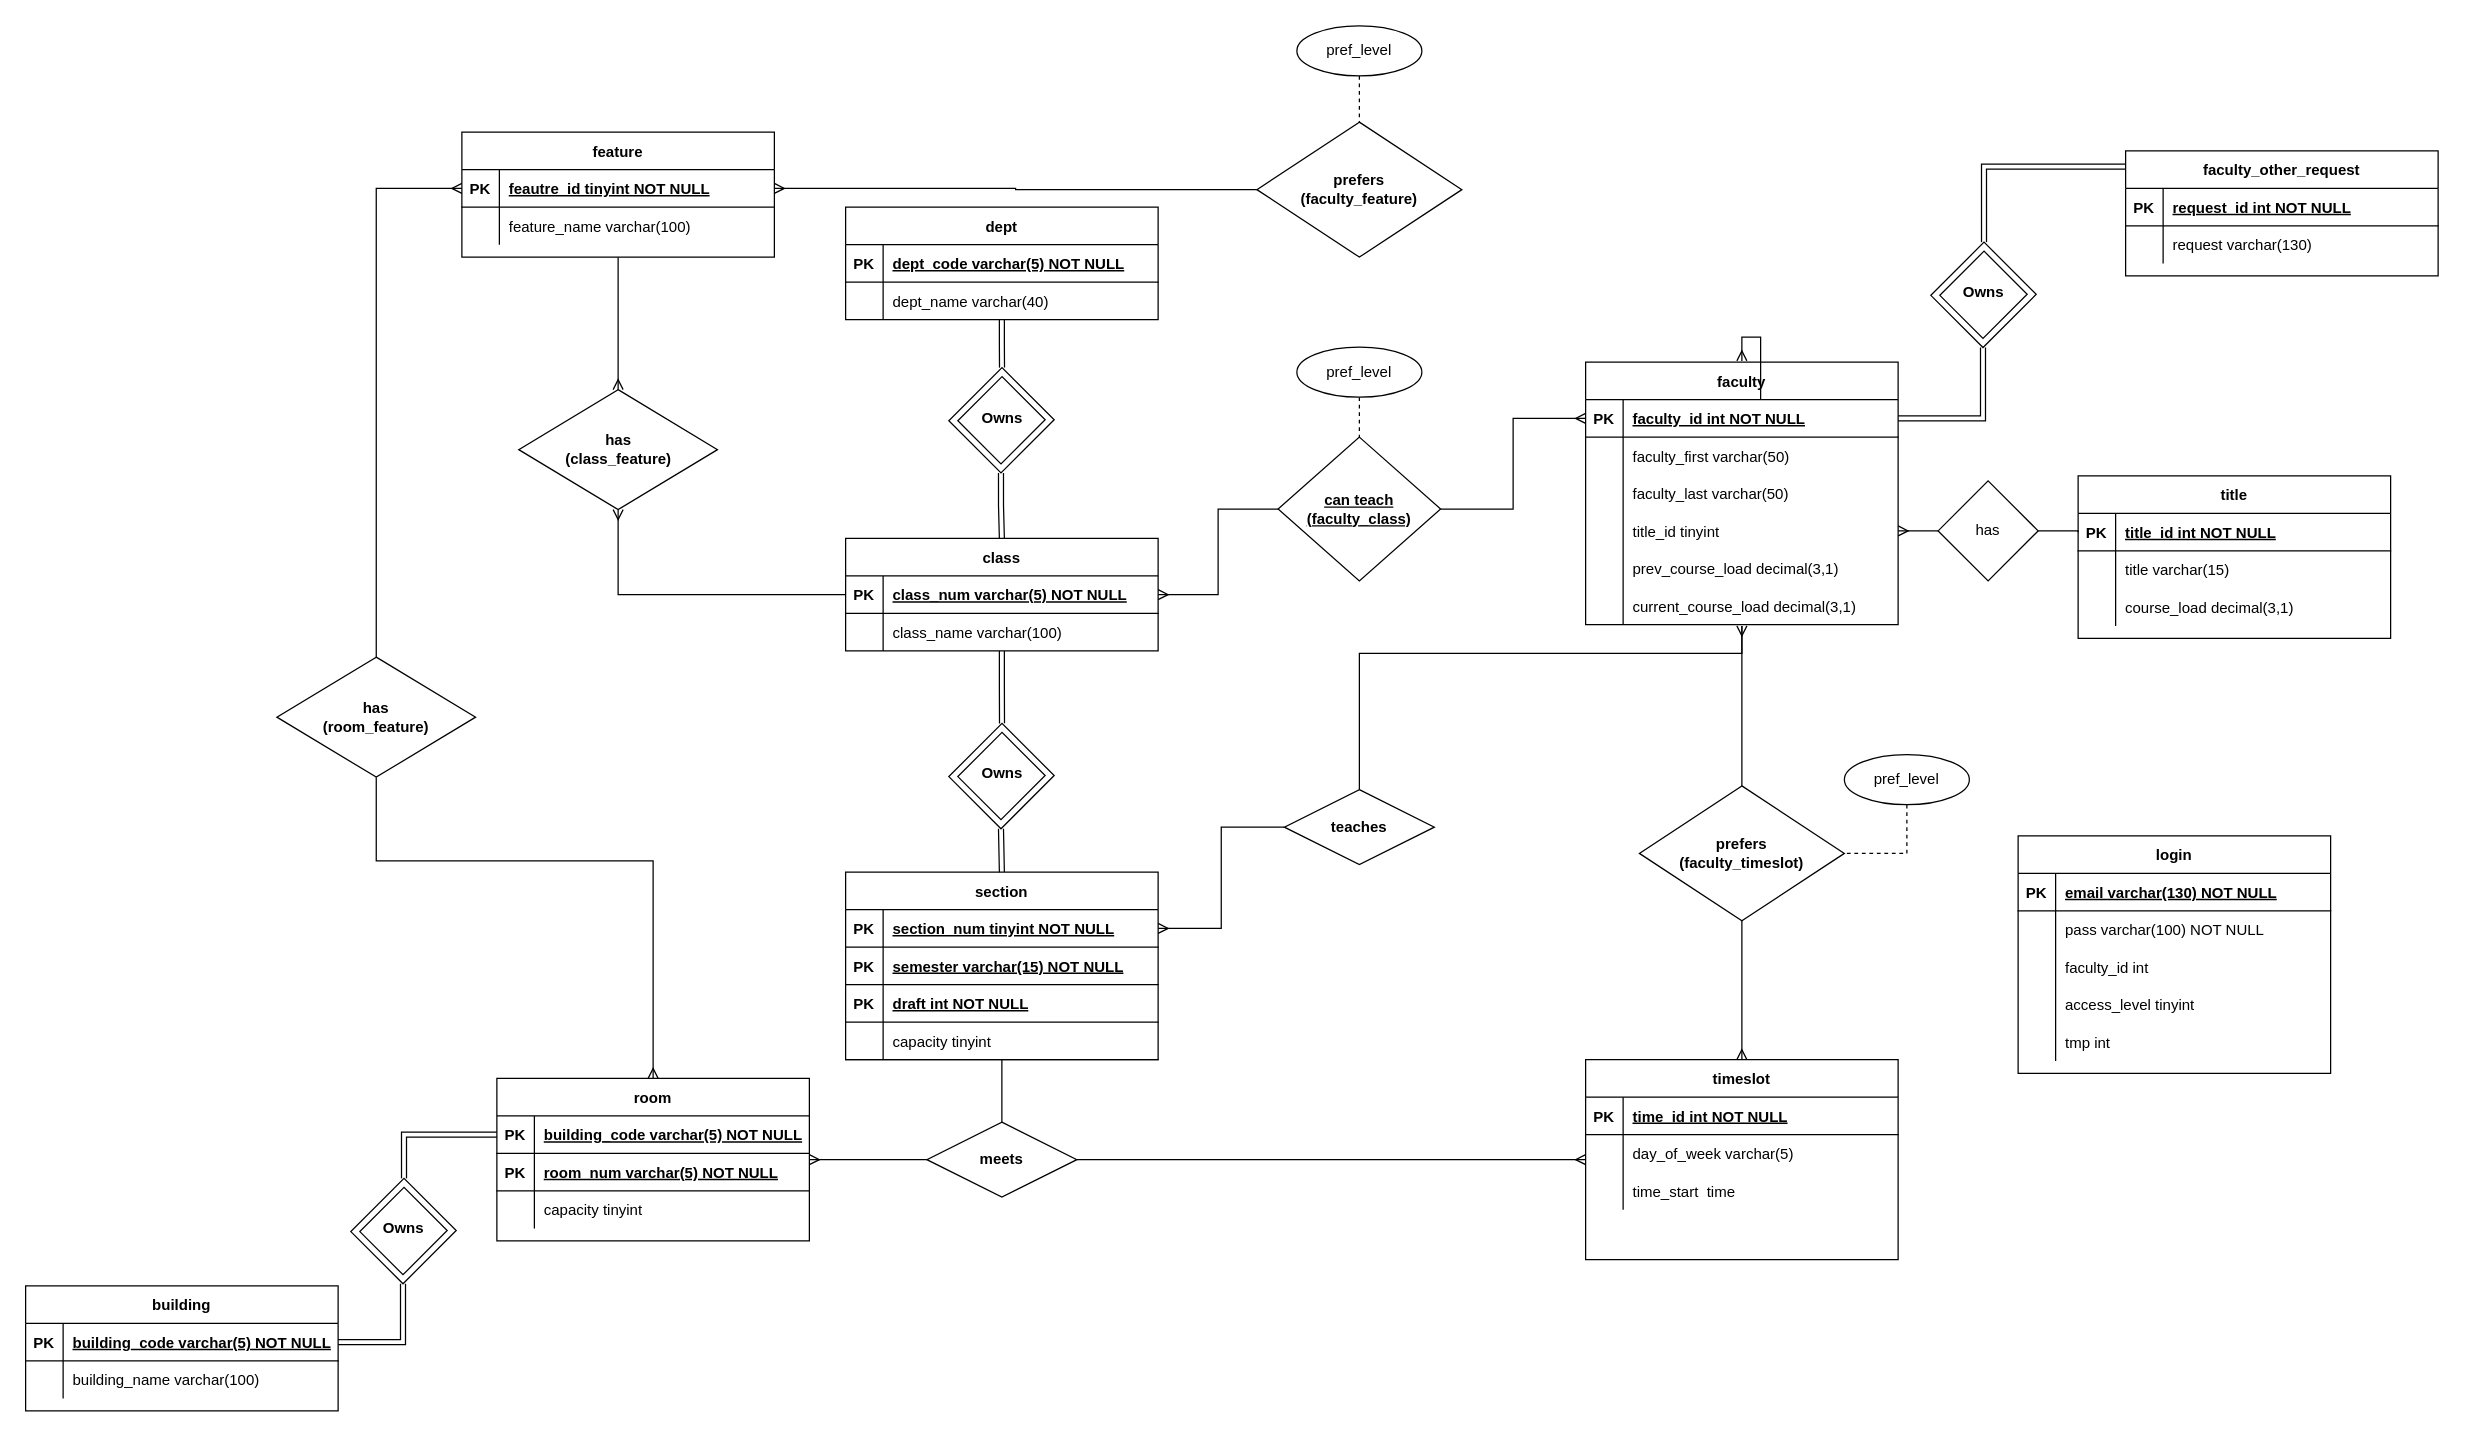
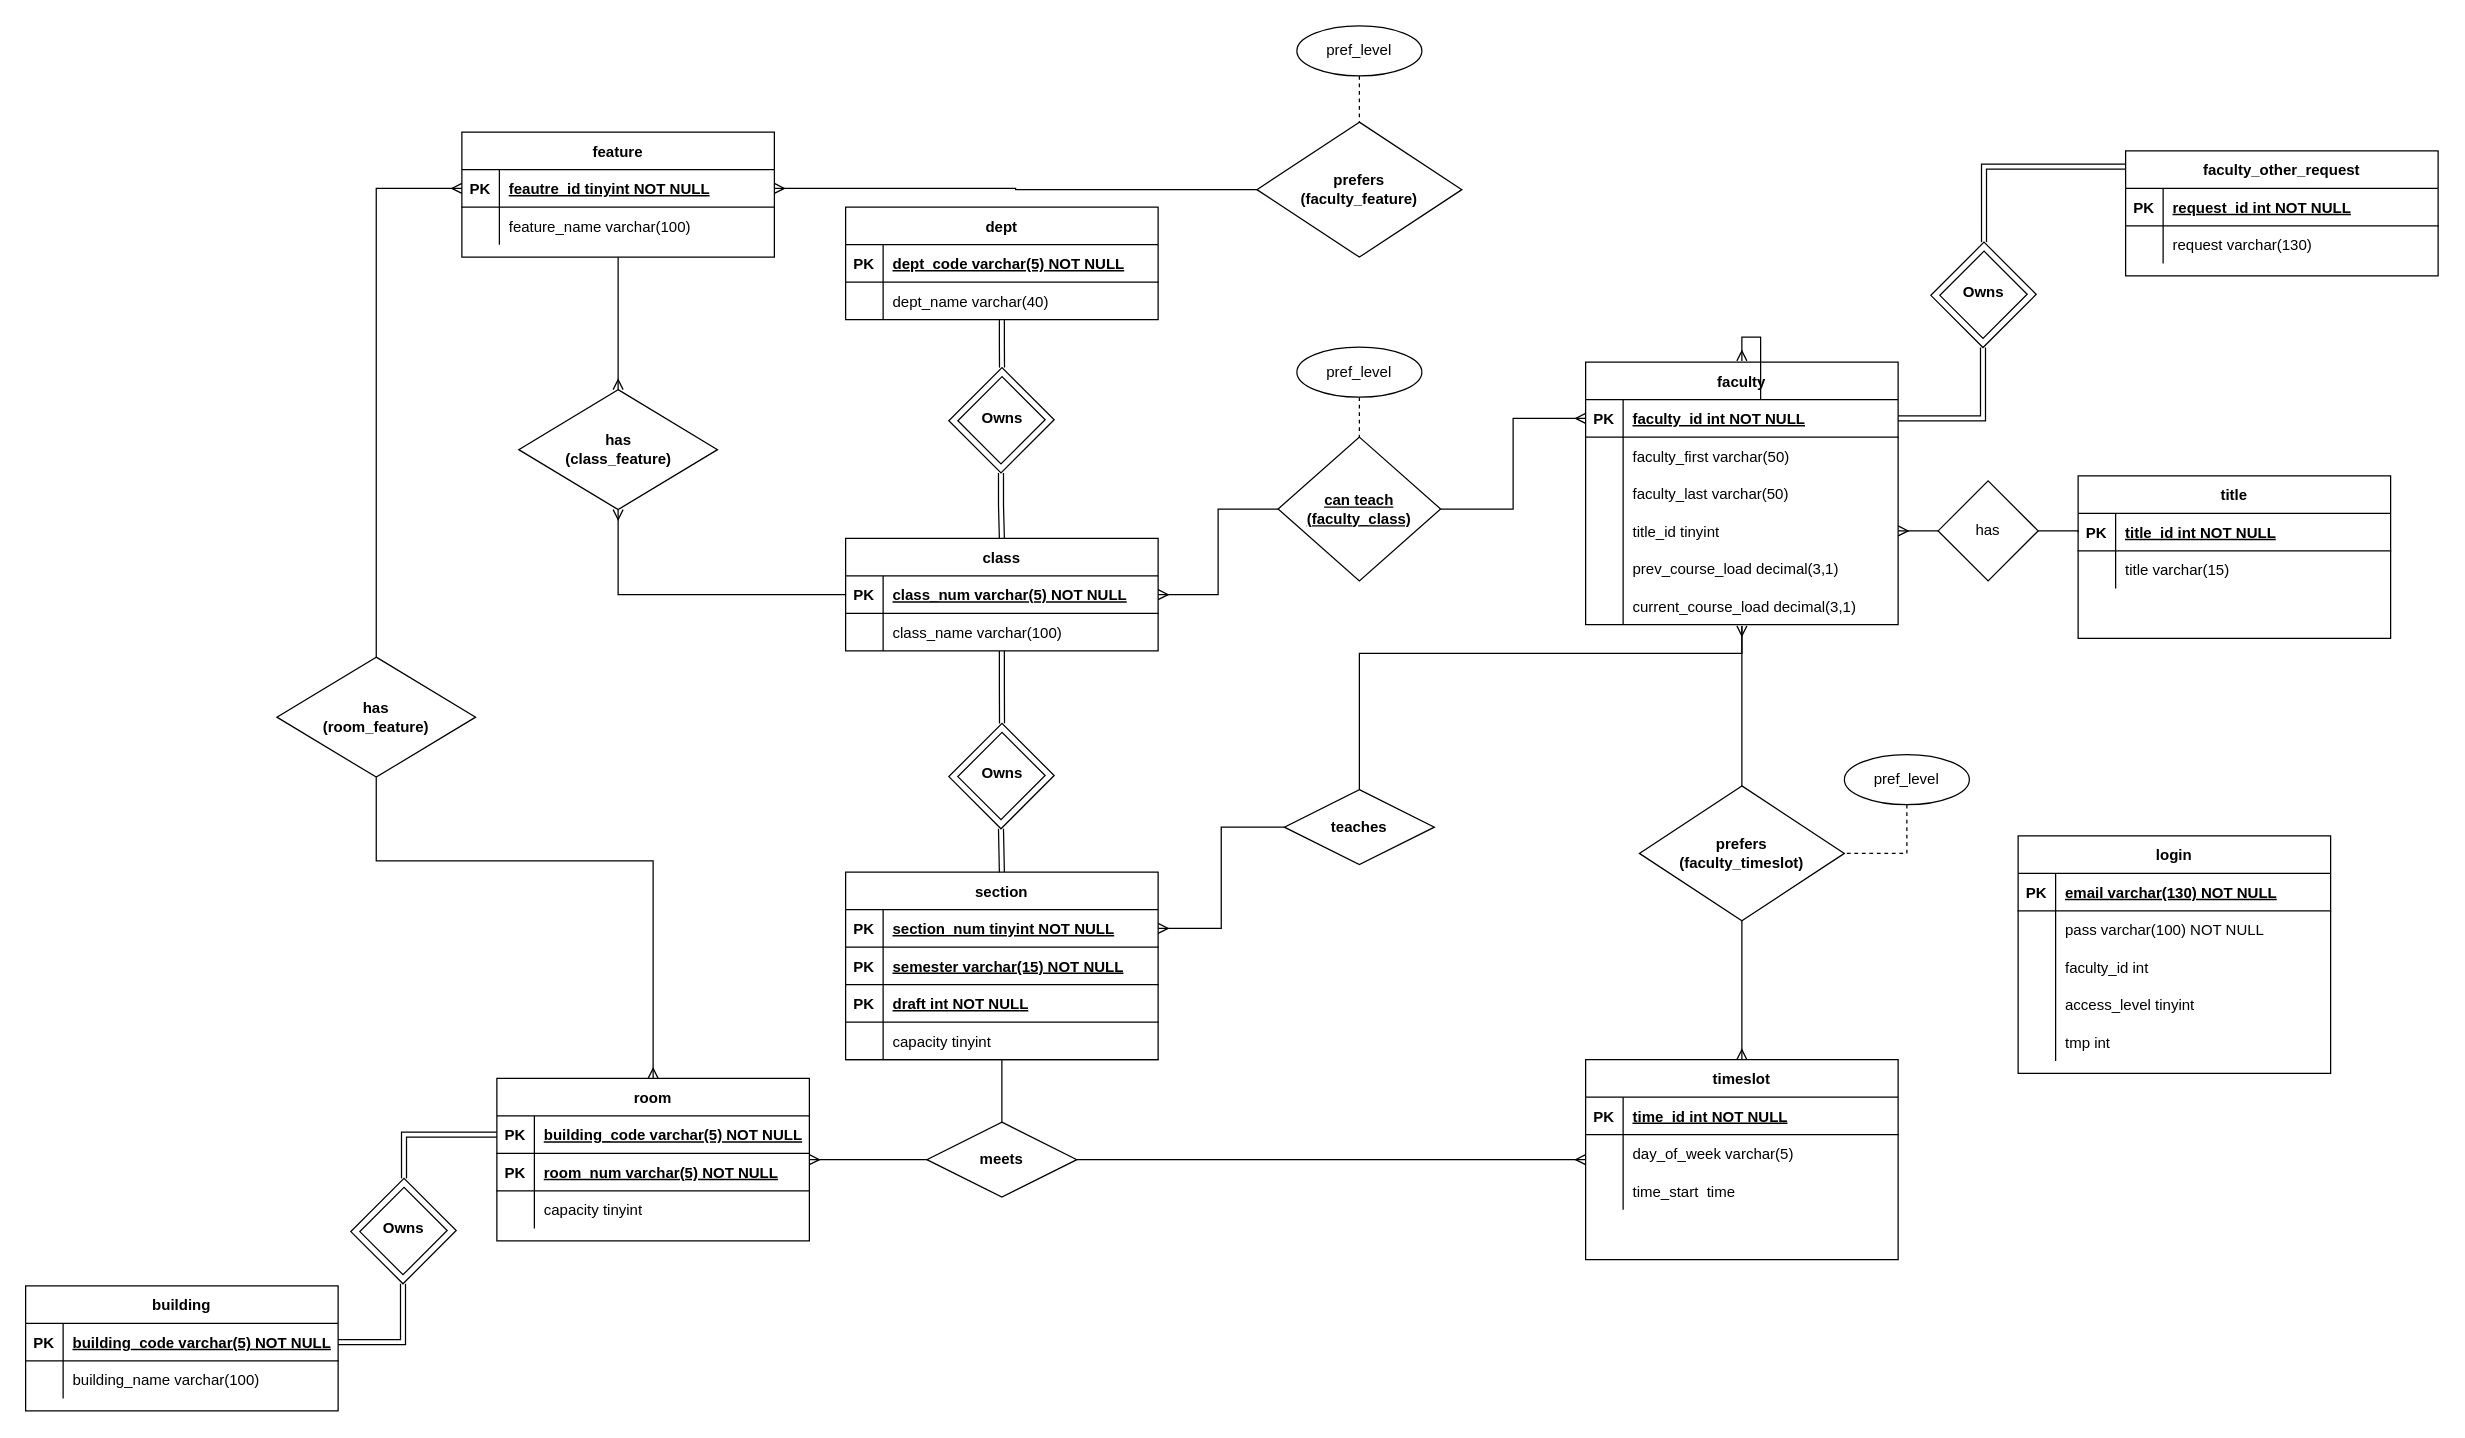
node "course_load decimal(3,1)": removed
